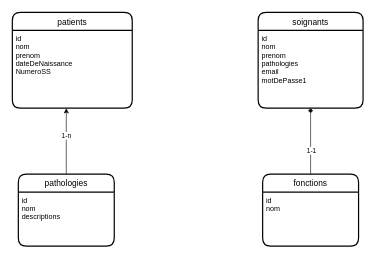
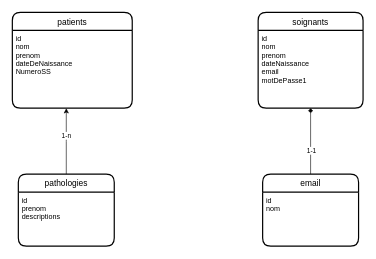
node "id nom prenom pathologies email motDePasse1": label "id nom prenom pathologies email motDePasse1" -> "id nom prenom dateNaissance email motDePasse1"
node "fonctions": label "fonctions" -> "email"
node "id nom descriptions": label "id nom descriptions" -> "id prenom descriptions"
